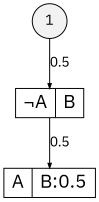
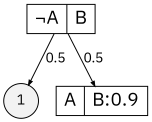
edge "1" -> "¬A": reversed
node "A": text "B:0.5" -> "B:0.9"
